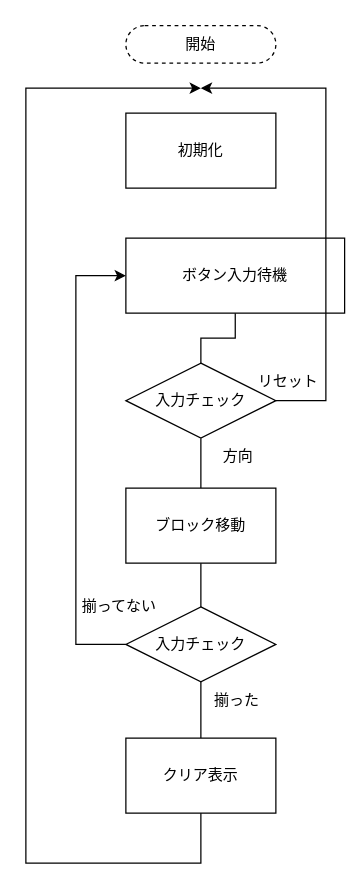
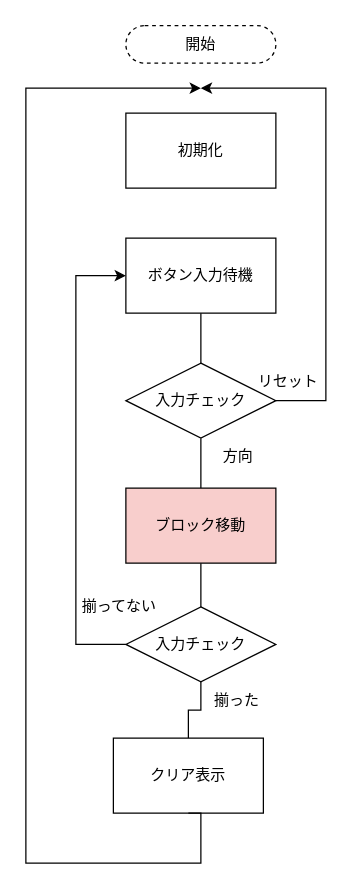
node "ボタン入力待機": size 219x75 -> 150x75
node "ブロック移動": fillcolor #ffffff -> #f8cecc
node "クリア表示": moved (201, 776) -> (188, 776)
